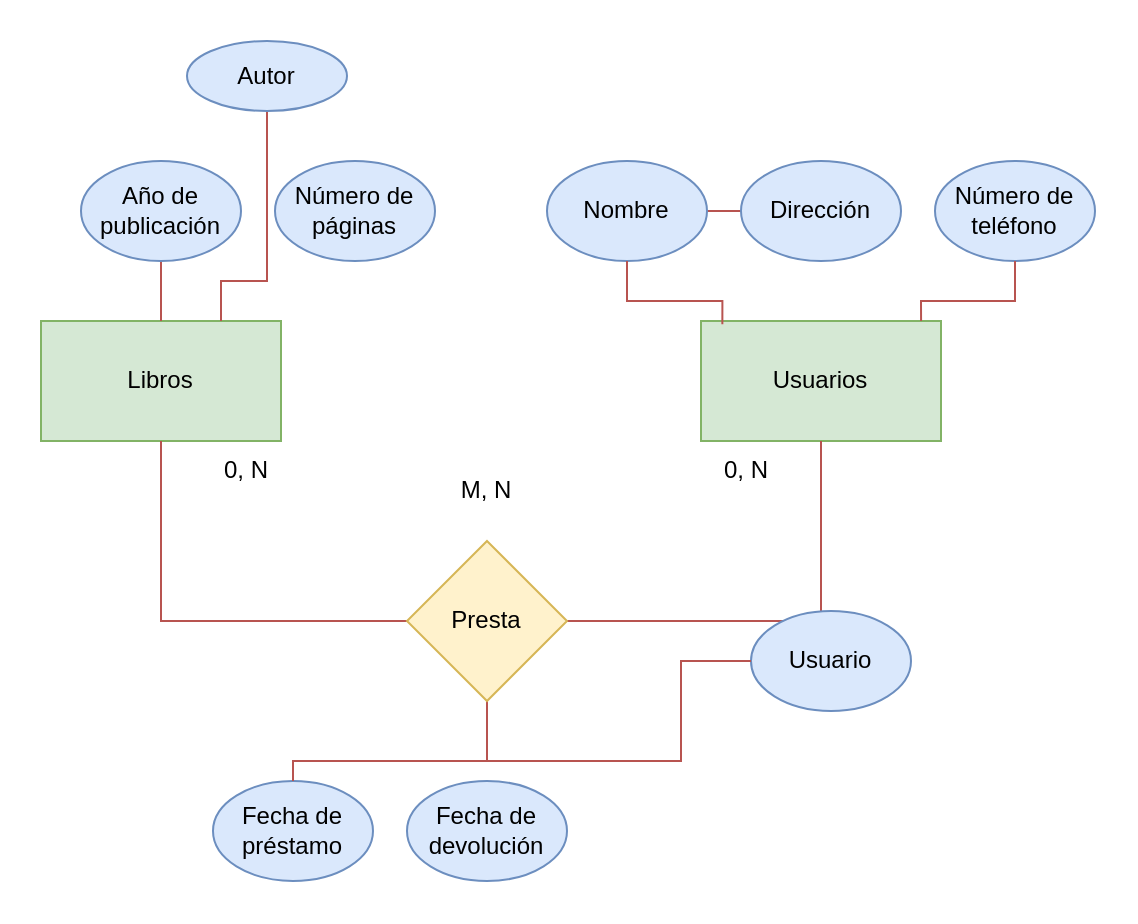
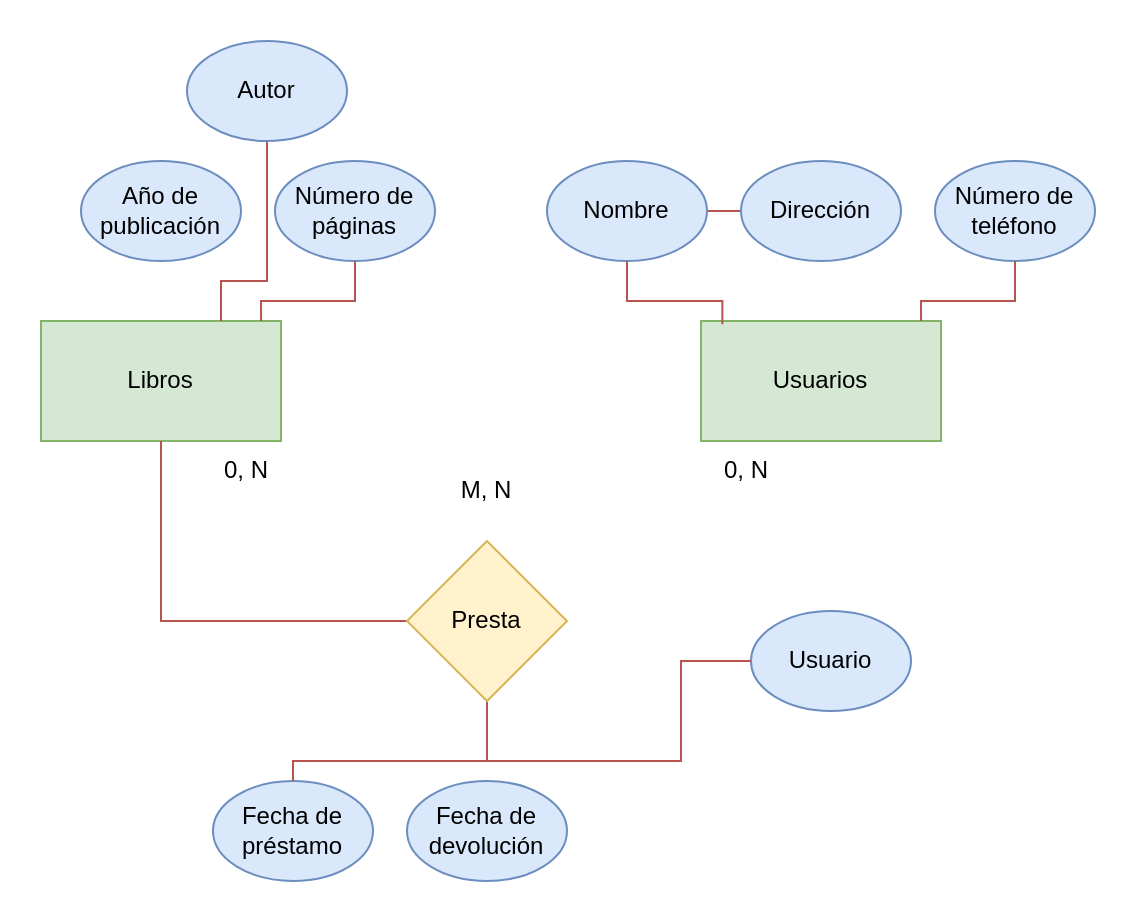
node "Autor": size 160x70 -> 160x100
edge "Año de publicación" -- "Libros": removed
edge "Número de páginas" -- "Libros": added
edge "Usuarios" -- "Presta": removed
